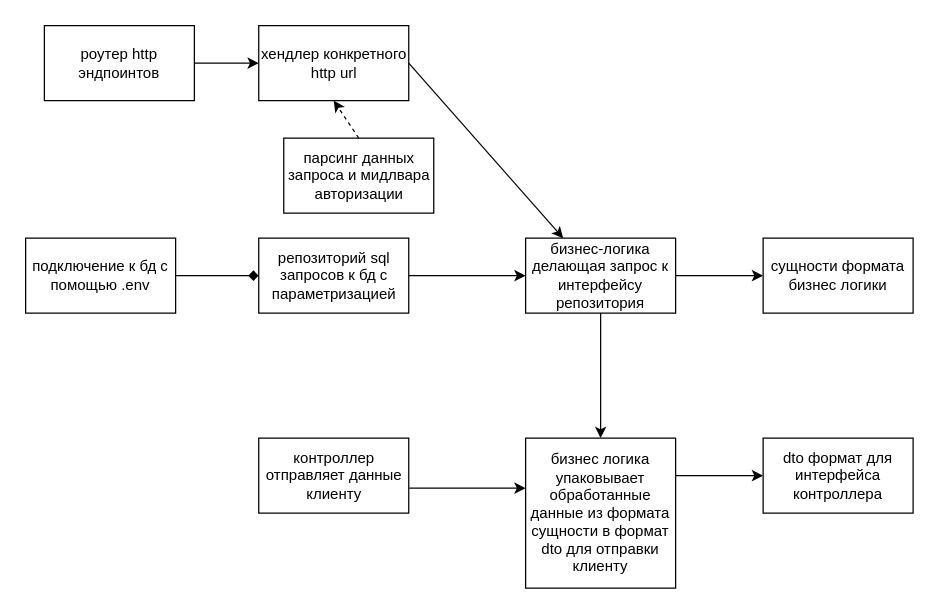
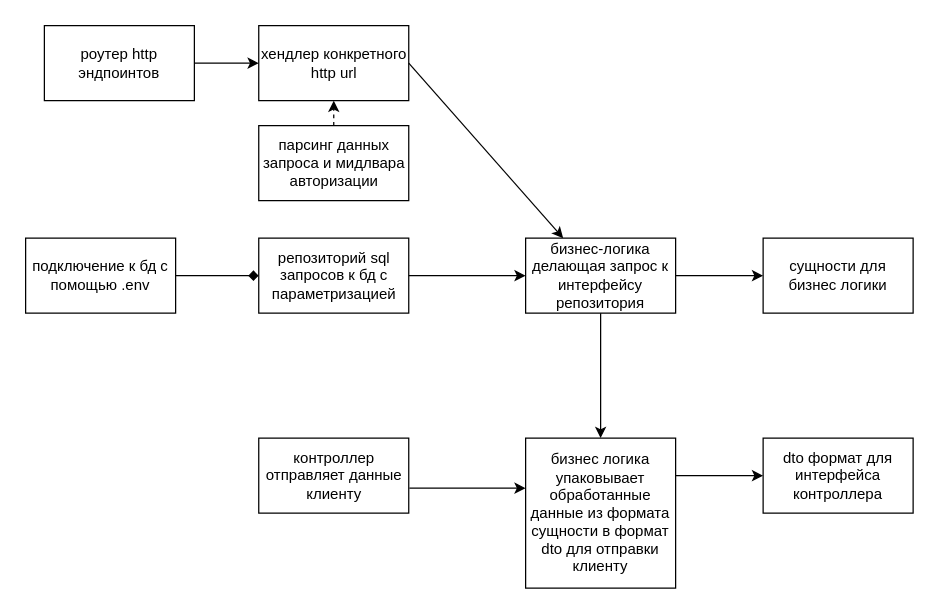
node "парсинг данных запроса и мидлвара авторизации": moved (359, 176) -> (334, 163)
node "сущности формата бизнес логики": label "сущности формата бизнес логики" -> "сущности для бизнес логики"
